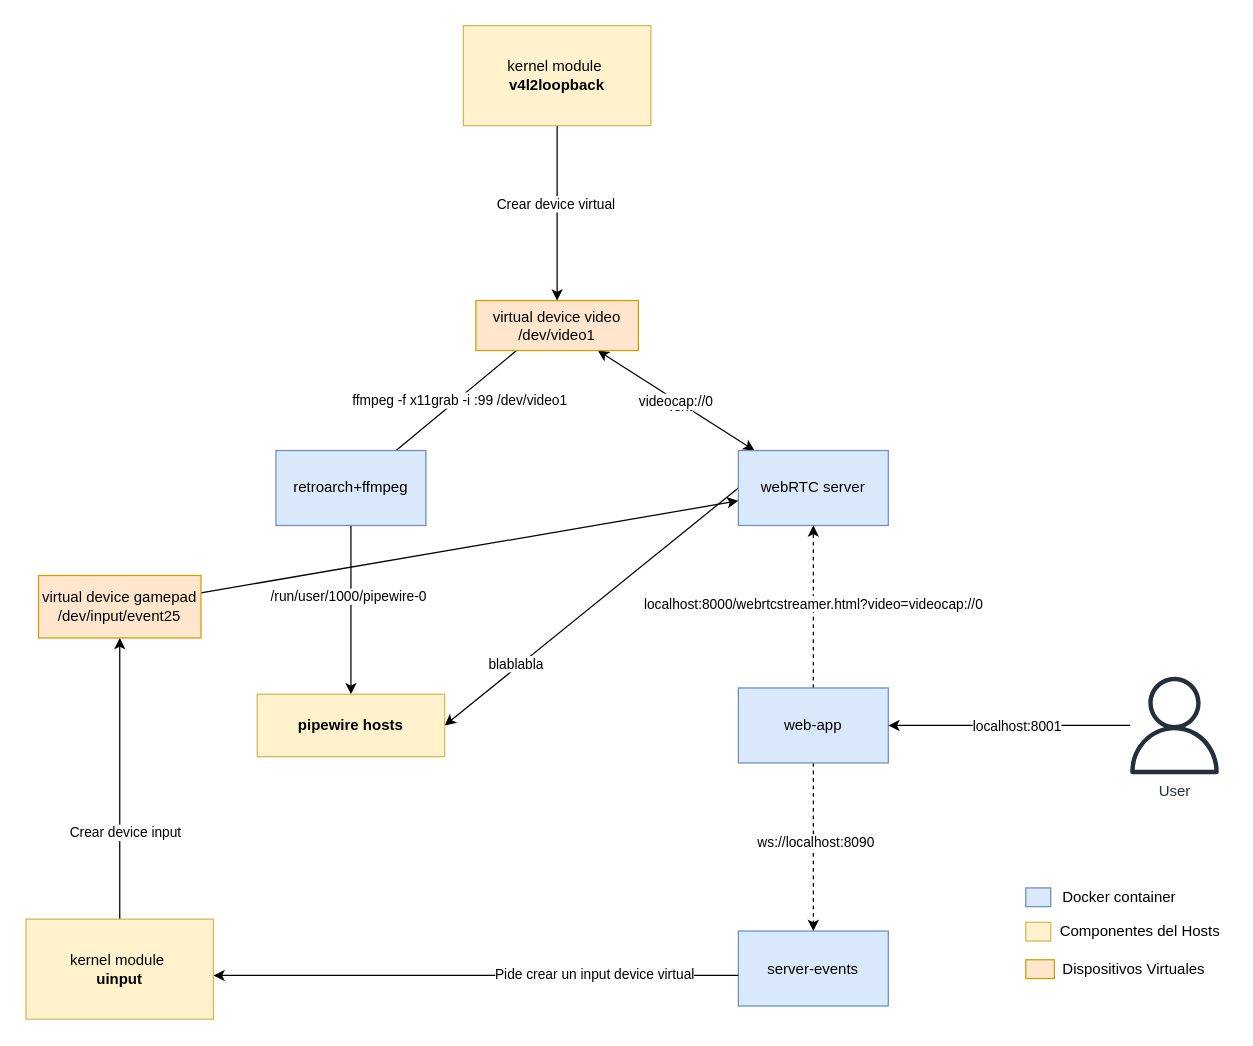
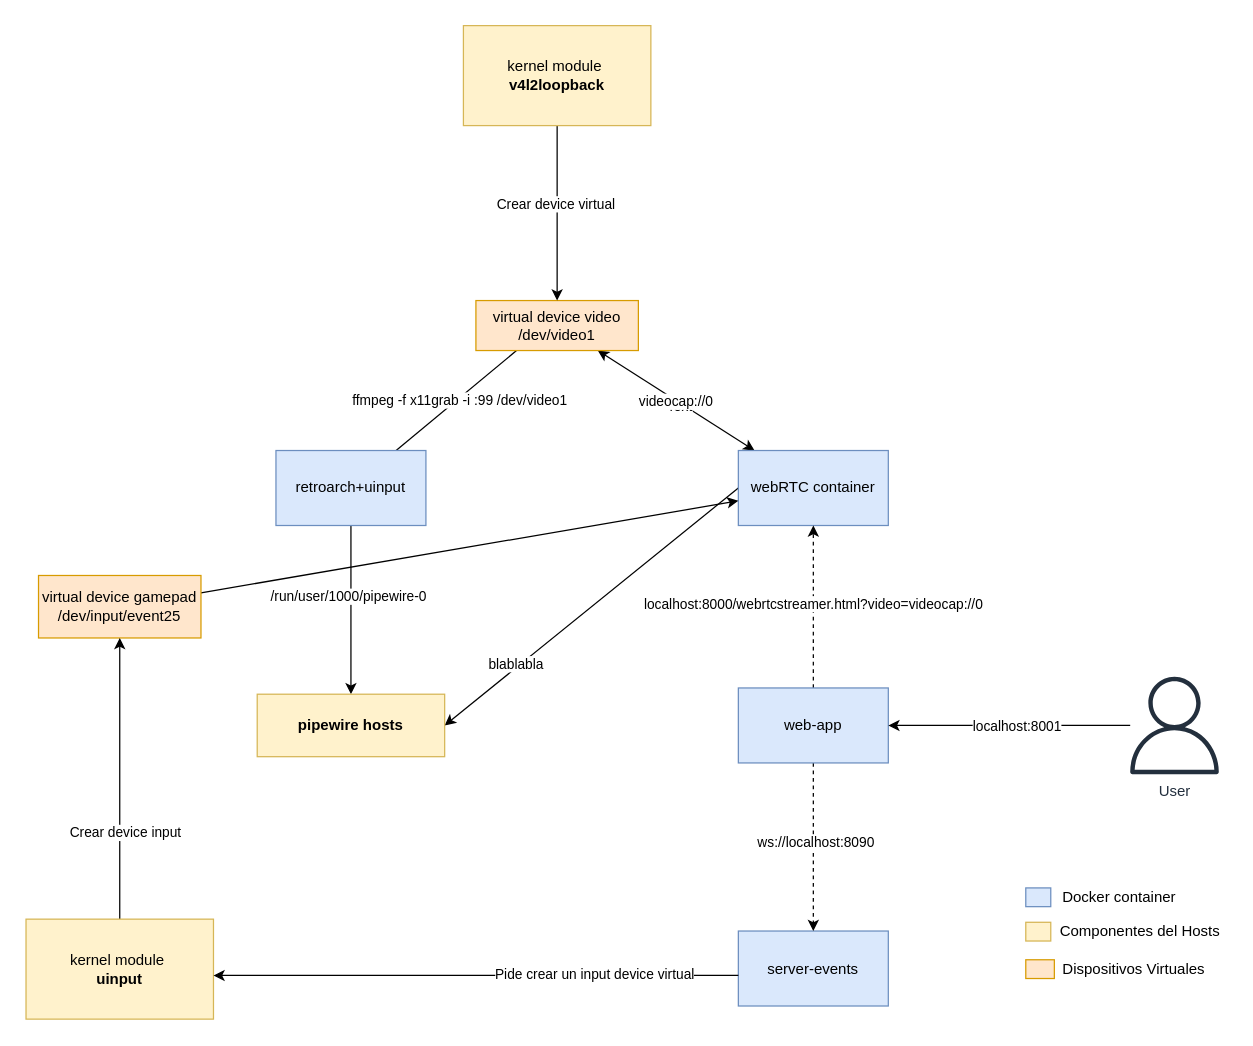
node "retroarch+ffmpeg": label "retroarch+ffmpeg" -> "retroarch+uinput"
node "webRTC server": label "webRTC server" -> "webRTC container"
